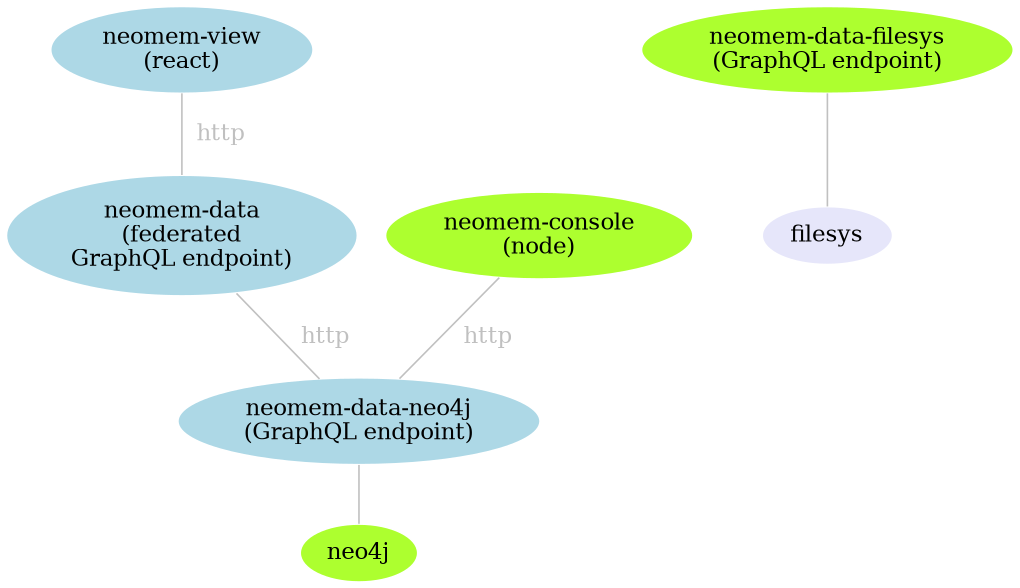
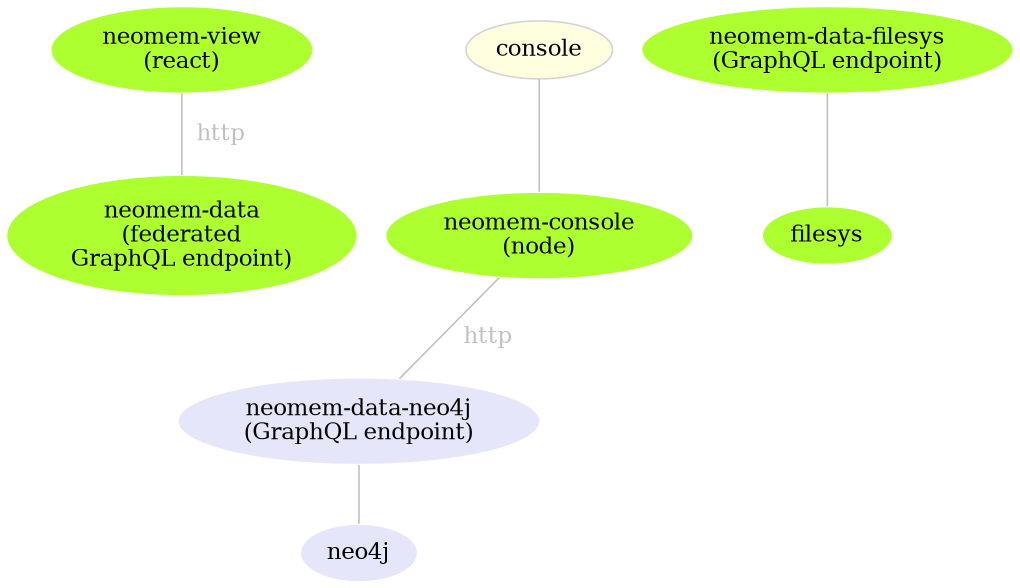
node "neomem-view (react)": fillcolor lightblue -> greenyellow
node "console": added
node "neomem-data (federated GraphQL endpoint)": fillcolor lightblue -> greenyellow
node "filesys": fillcolor lavender -> greenyellow
edge "neomem-data (federated GraphQL endpoint)" -- "neomem-data-neo4j (GraphQL endpoint)": removed, label "http"
node "neomem-data-neo4j (GraphQL endpoint)": fillcolor lightblue -> lavender
node "neo4j": fillcolor greenyellow -> lavender
